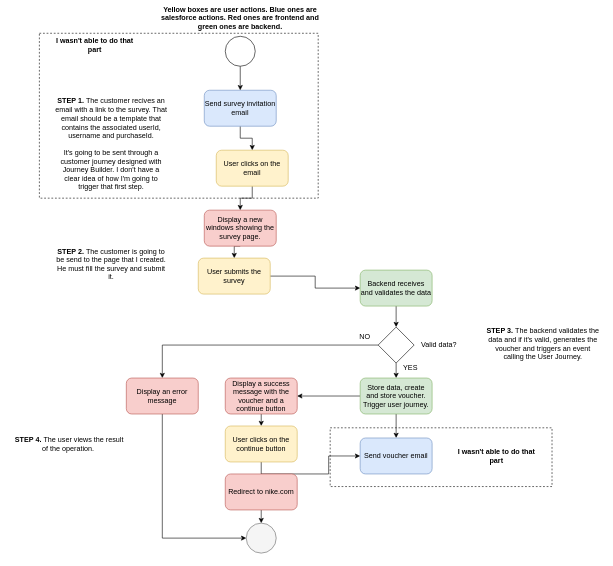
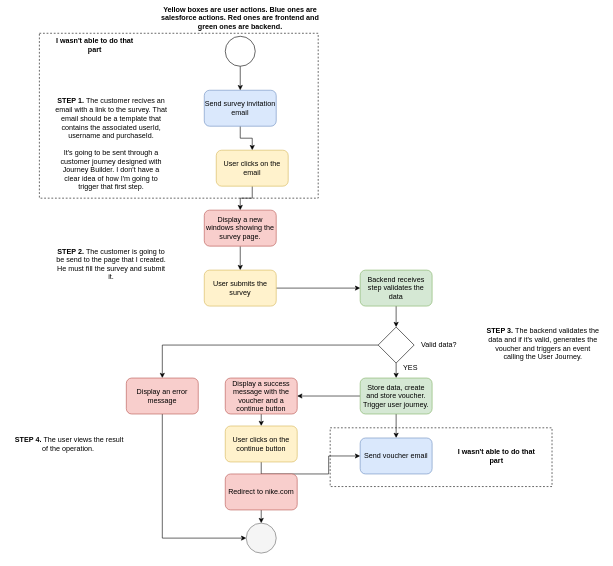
node "User submits the survey": moved (234, 276) -> (240, 288)
node "Backend receives and validates the data": label "Backend receives and validates the data" -> "Backend receives step validates the data"
node "NO": removed
